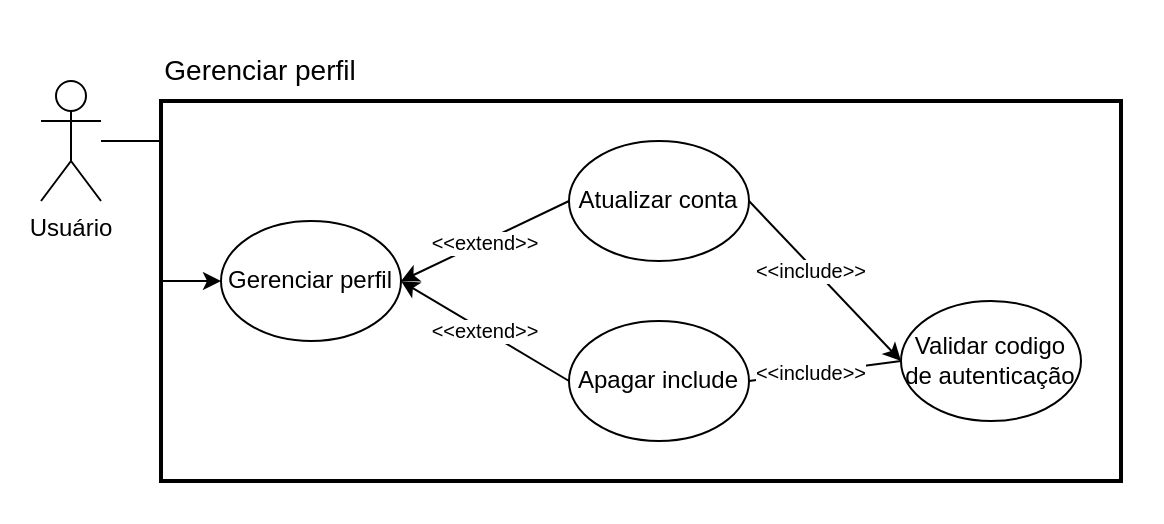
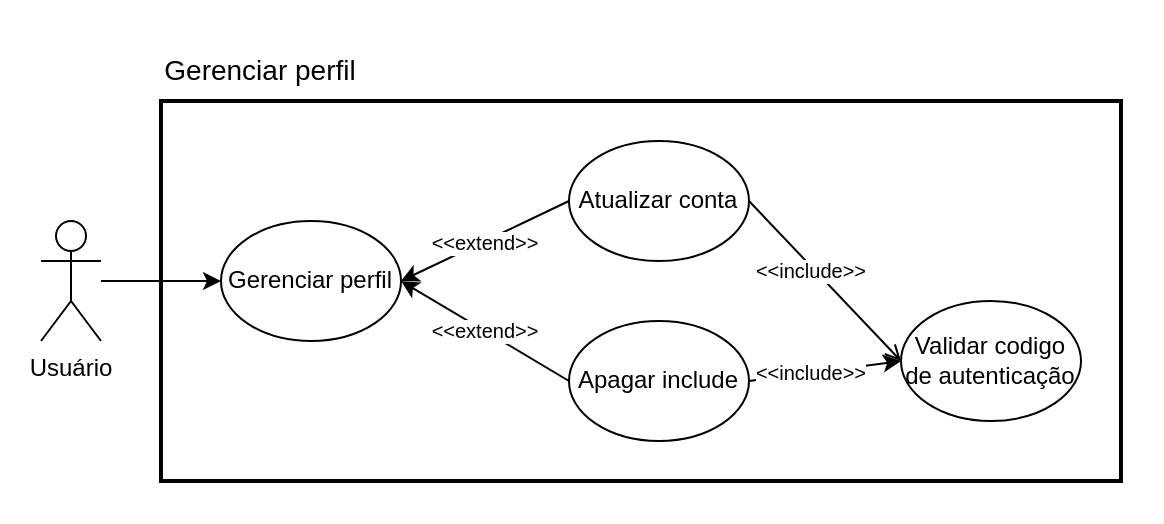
node "Usuário": moved (71, 141) -> (71, 281)
edge "Atualizar conta" -> "Validar codigo de autenticação": arrowhead classic -> open
edge "Validar codigo de autenticação" -- "Apagar include": arrowhead none -> classic
